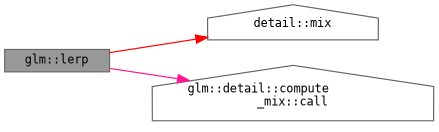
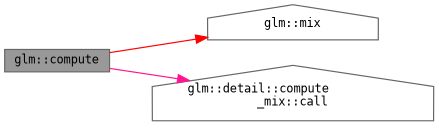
node "detail::mix": label "detail::mix" -> "glm::mix"
node "glm::lerp": label "glm::lerp" -> "glm::compute"
